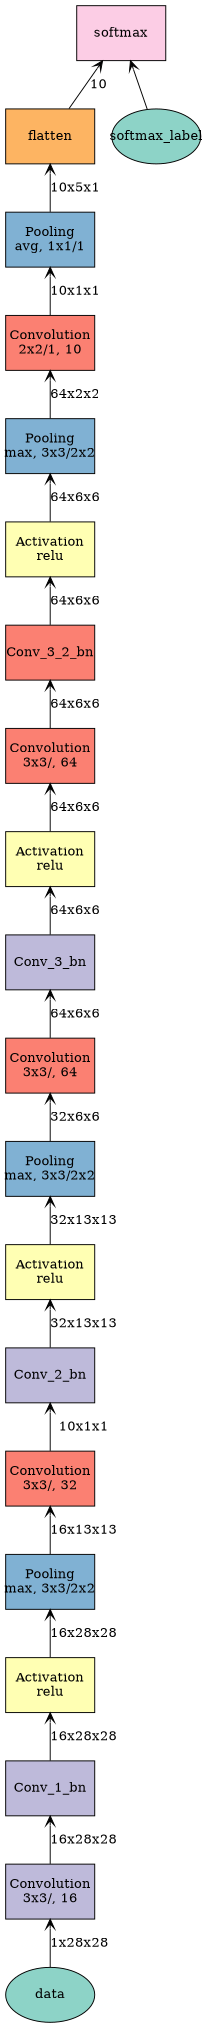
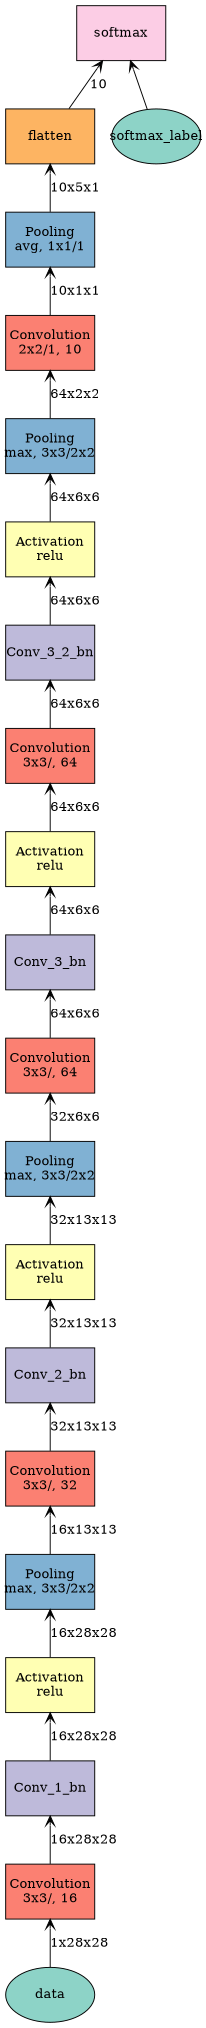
node "Conv_3_2_bn": fillcolor #fb8072 -> #bebada
edge "Convolution 3x3/, 32" -> "Conv_2_bn": label "10x1x1" -> "32x13x13"
node "Convolution 3x3/, 16": fillcolor #bebada -> #fb8072
